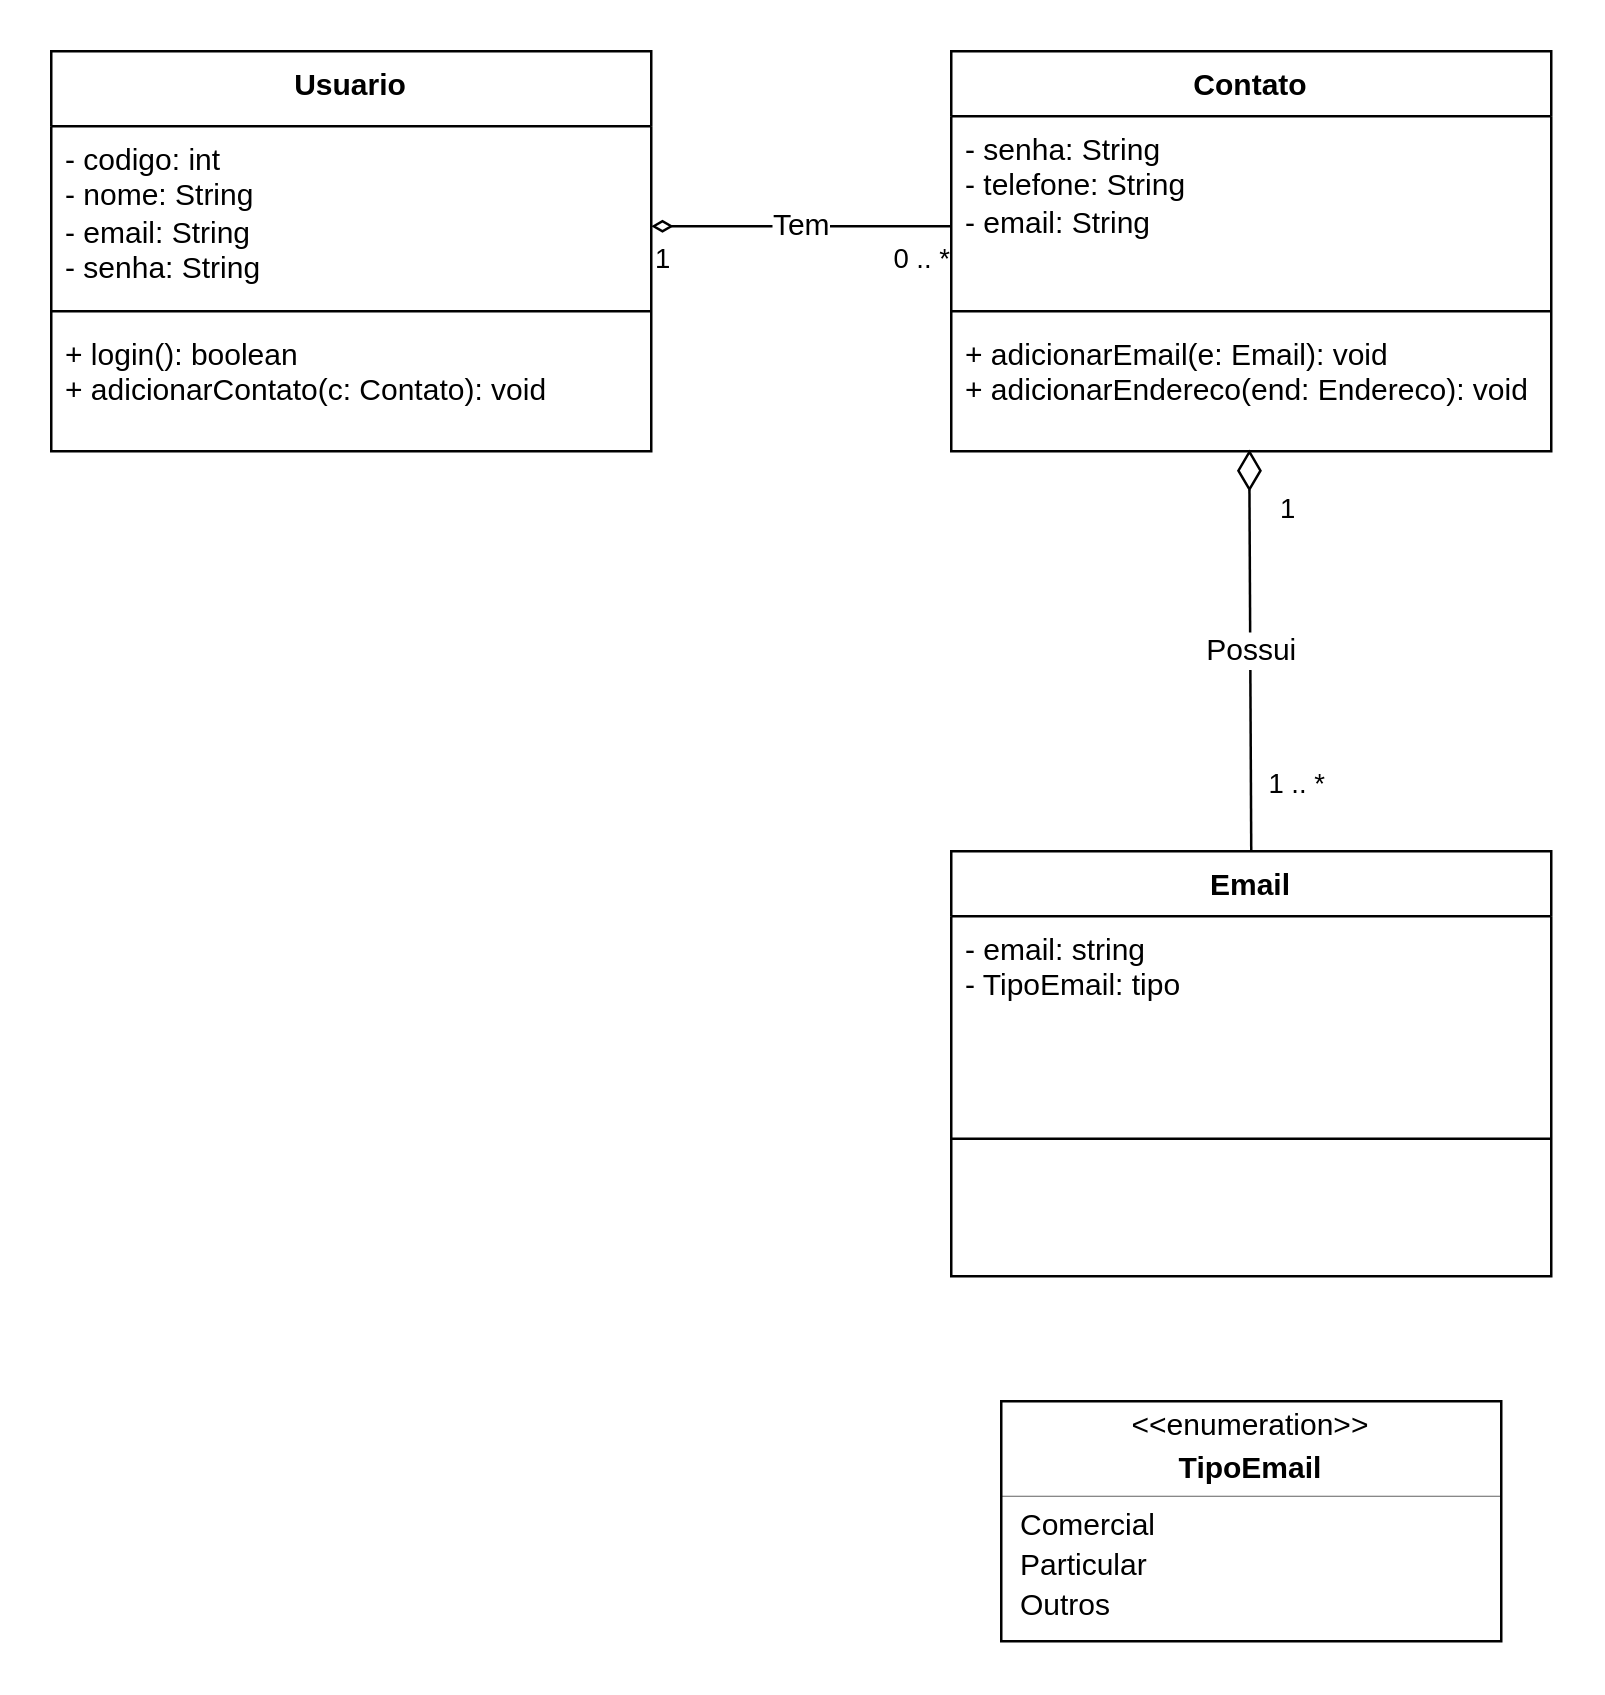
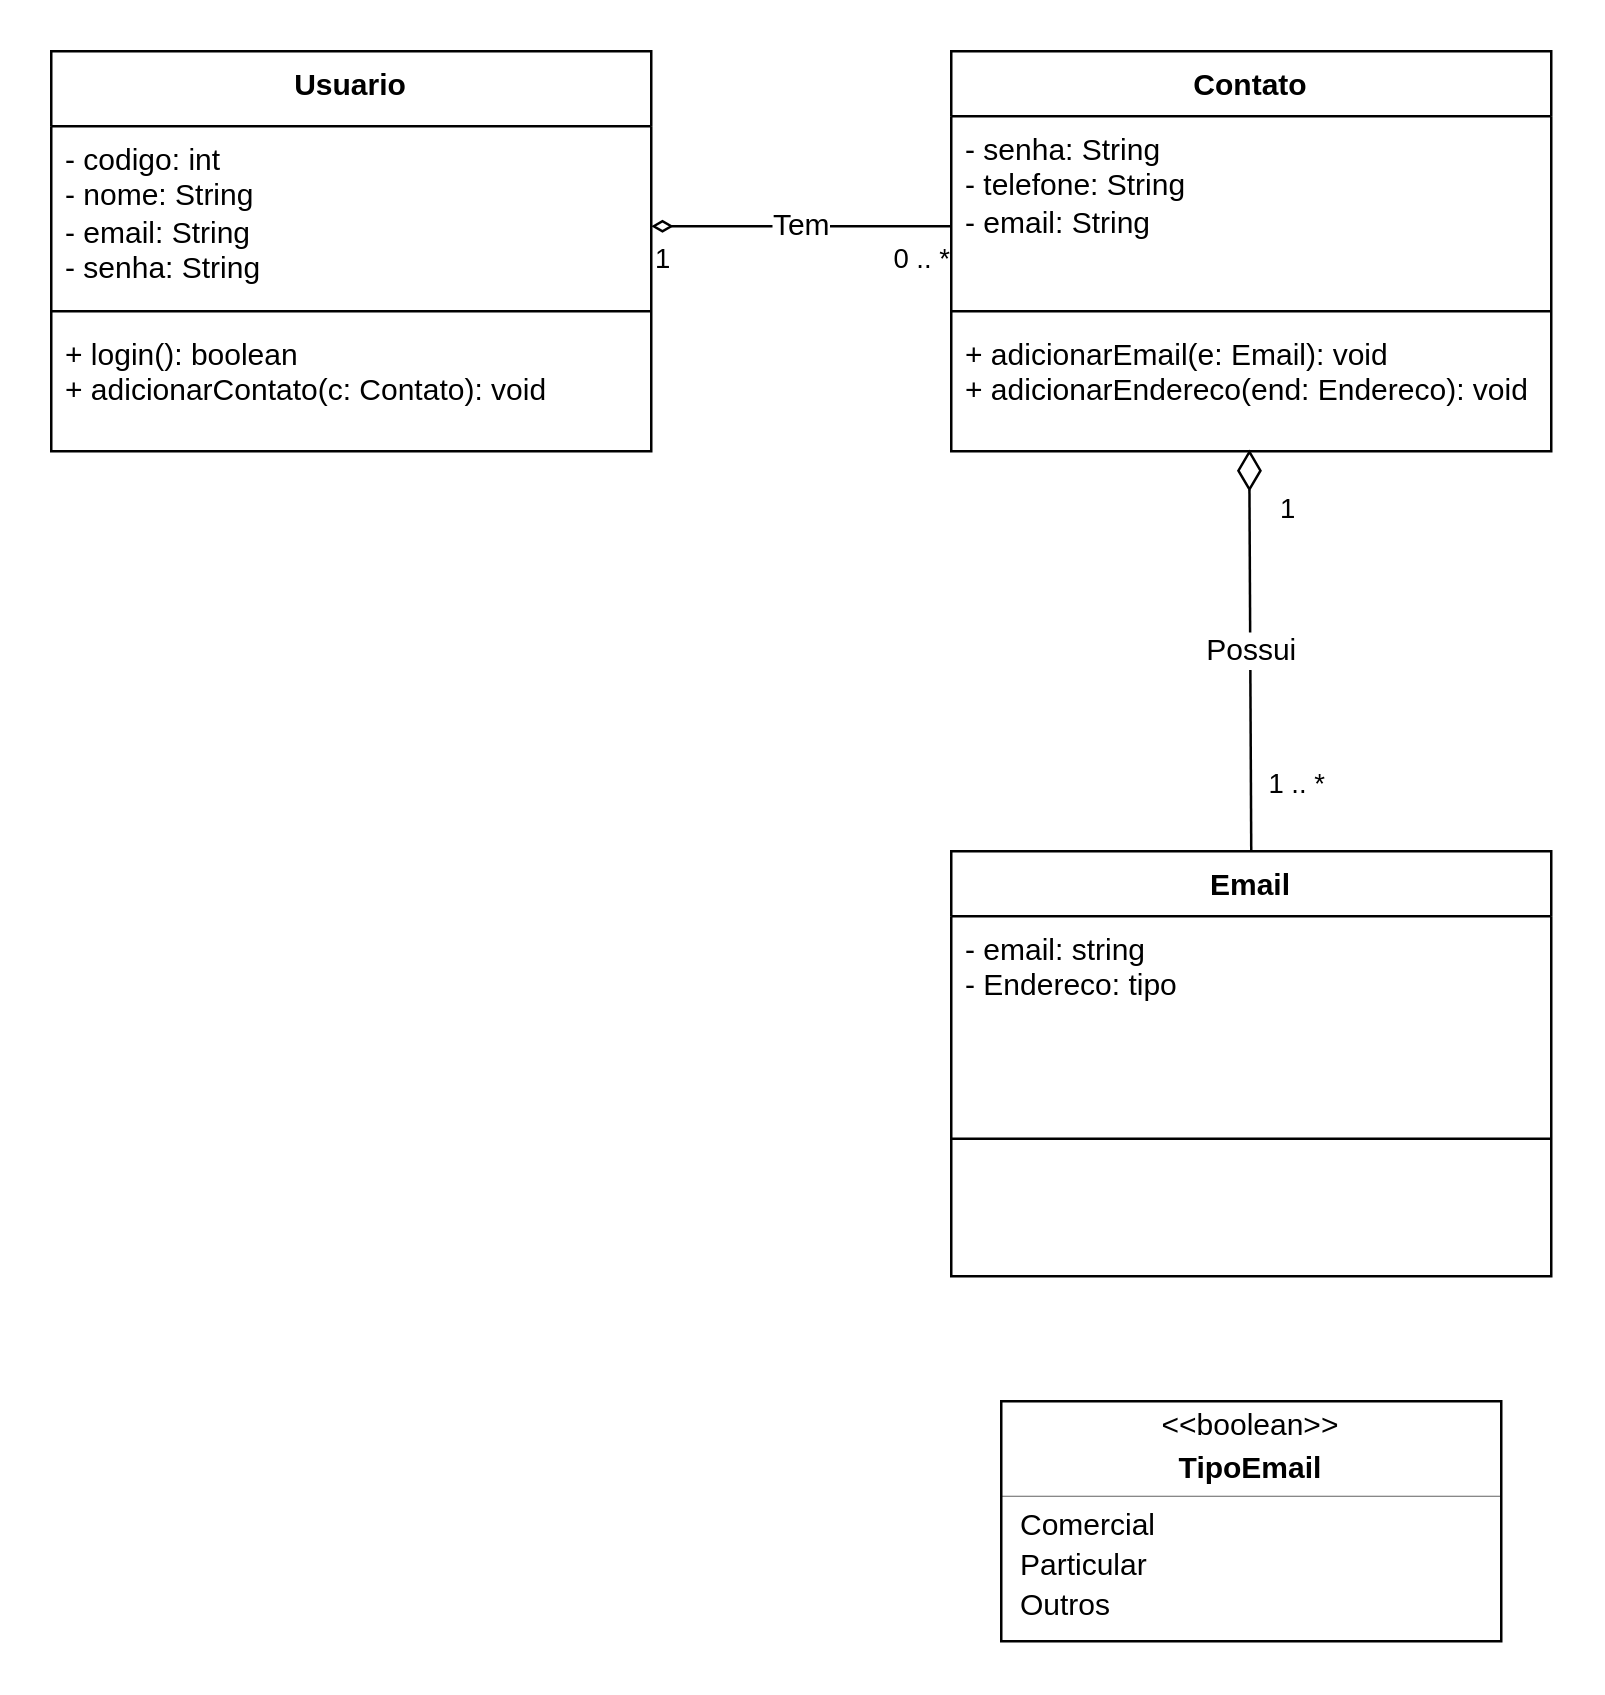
node "- email: string - TipoEmail: tipo": label "- email: string - TipoEmail: tipo" -> "- email: string - Endereco: tipo"
node "<<enumeration>>": label "<<enumeration>>" -> "<<boolean>>"
